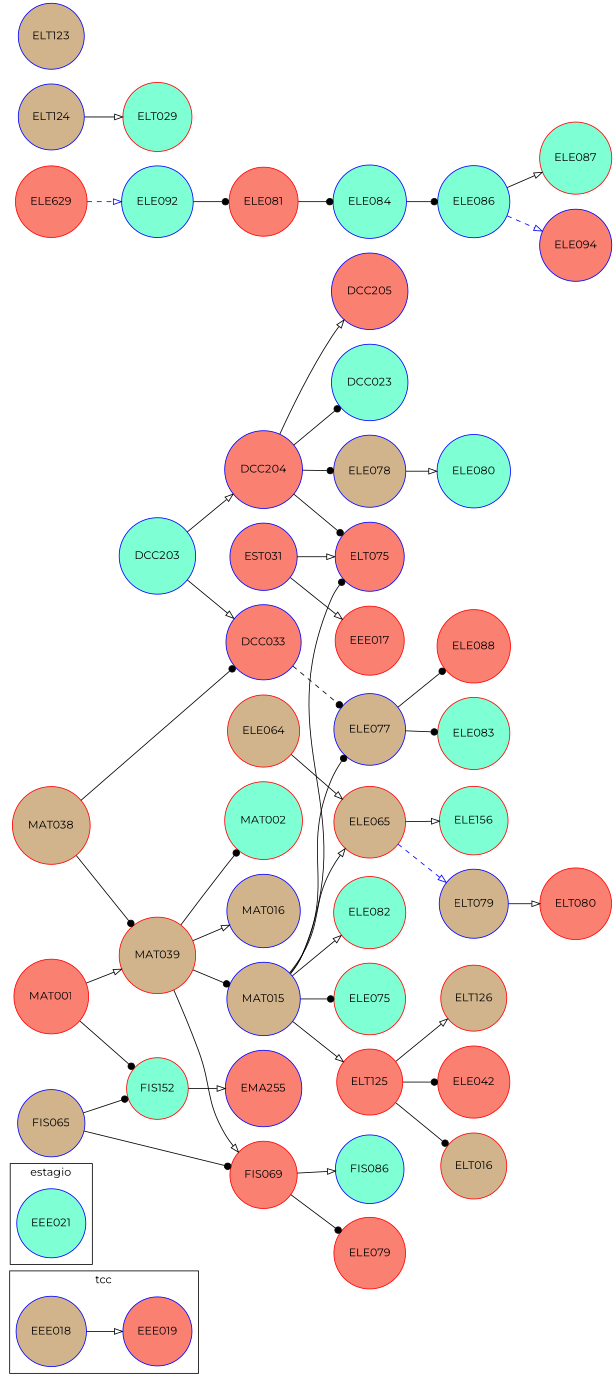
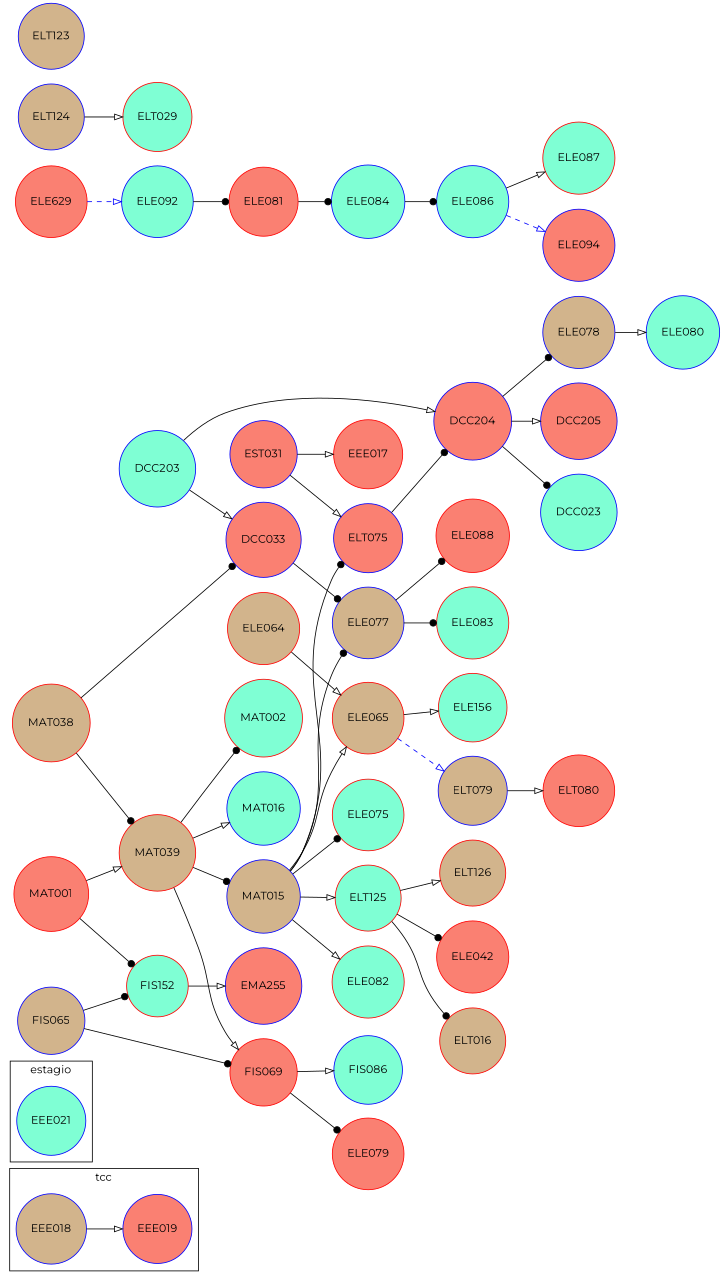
edge "DCC204" -> "ELT075": reversed
edge "DCC033" -> "ELE077": style dashed -> solid
node "MAT016": fillcolor tan -> aquamarine
node "ELT125": fillcolor salmon -> aquamarine
